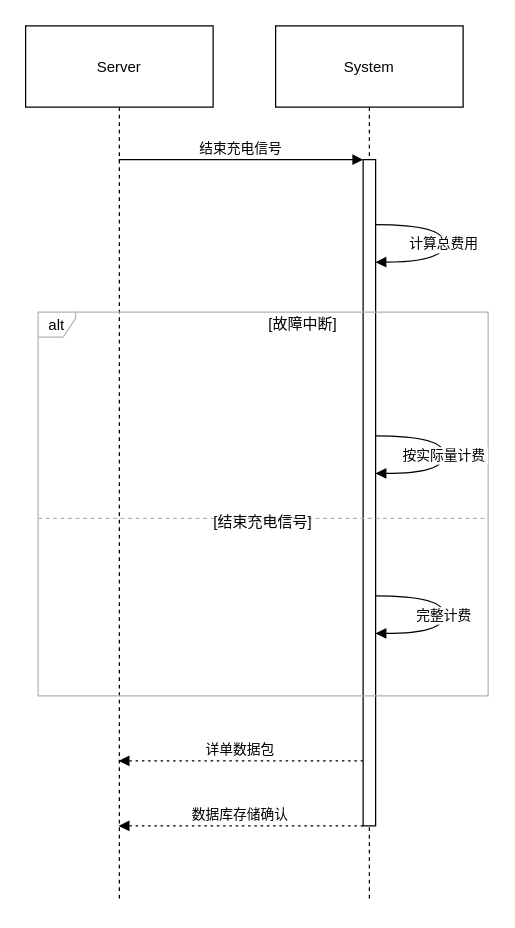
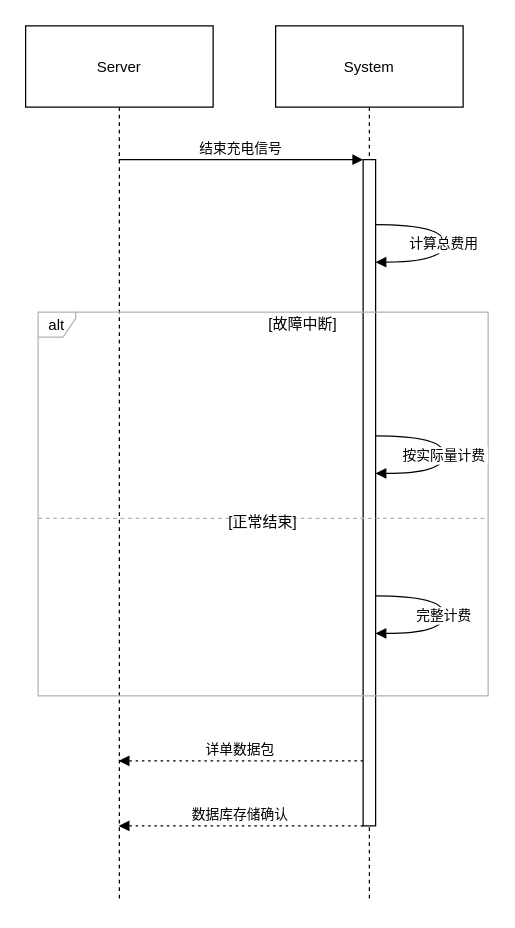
node "[结束充电信号]": label "[结束充电信号]" -> "[正常结束]"
